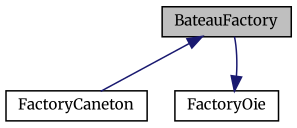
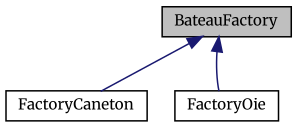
edge "BateauFactory" -> "FactoryOie": reversed
